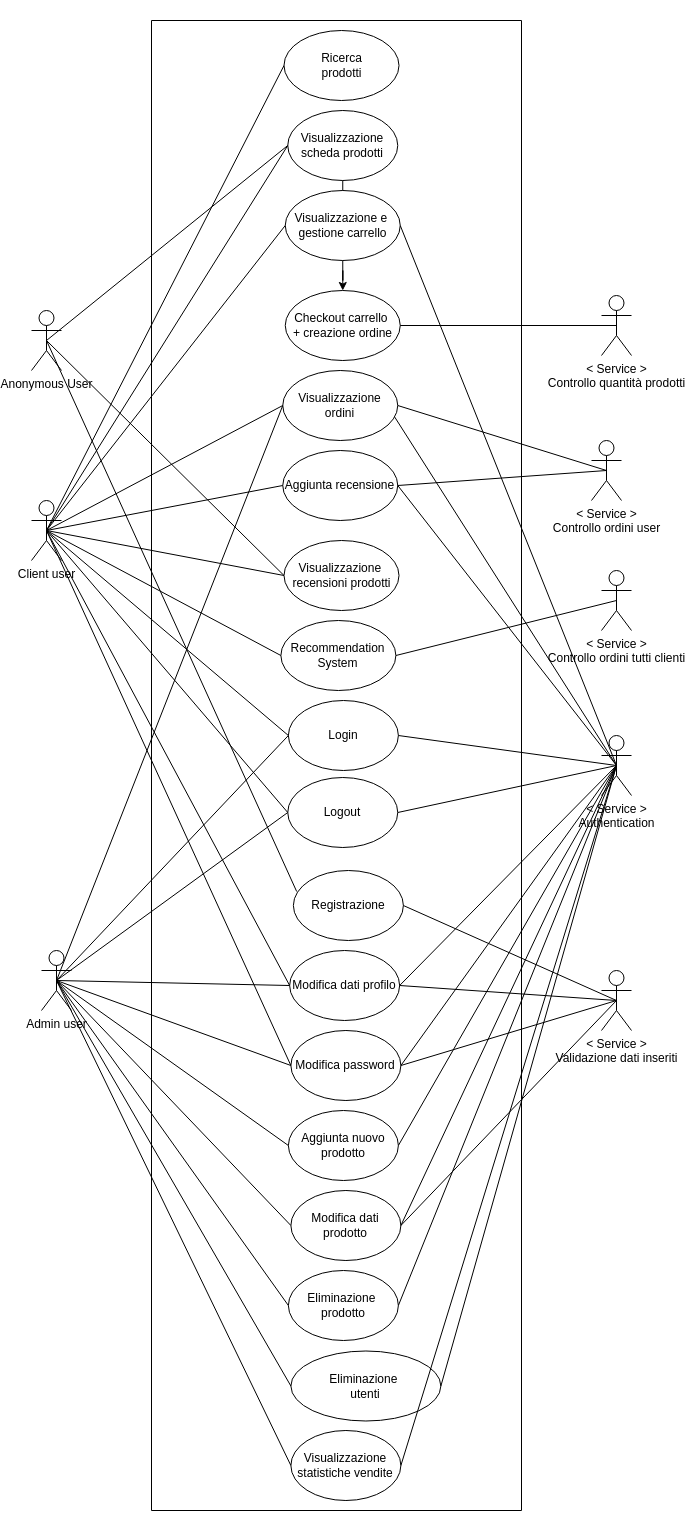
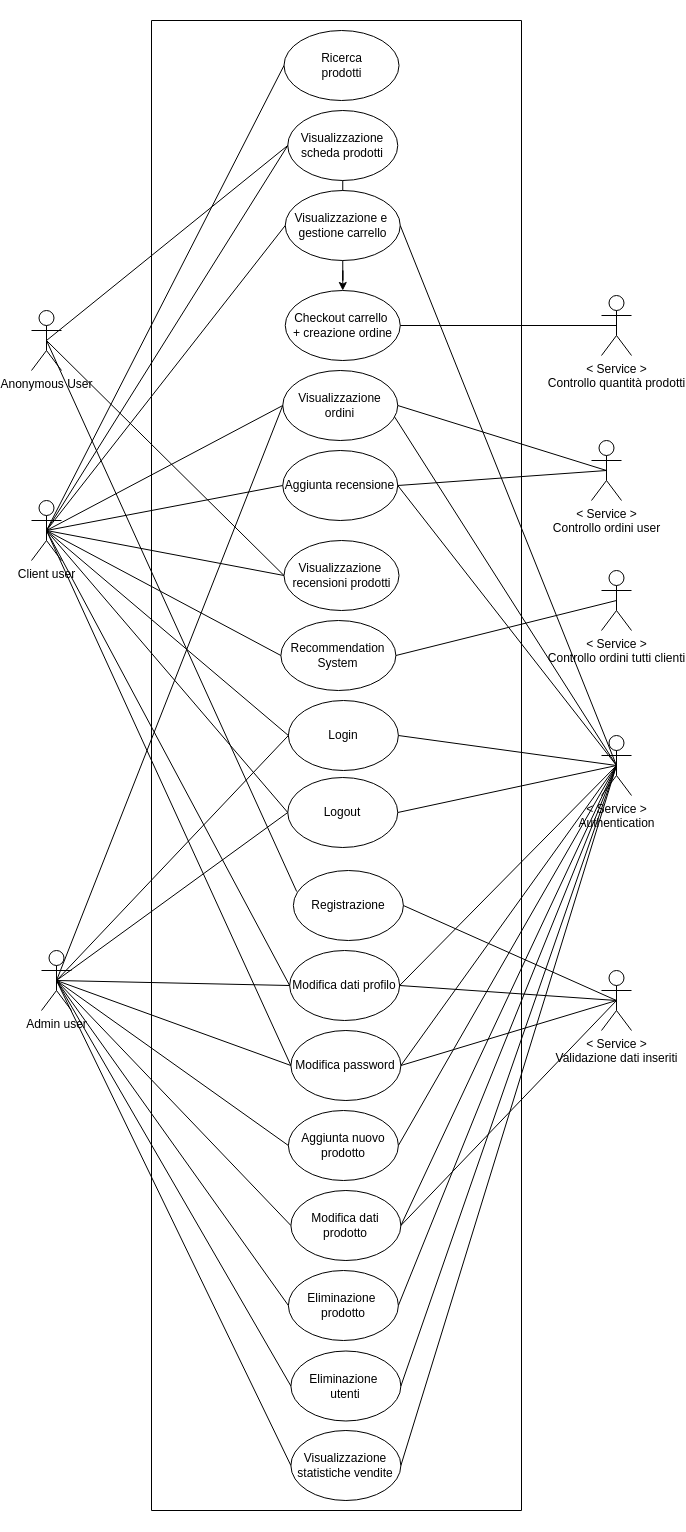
node "Eliminazione utenti": size 150x70 -> 110x70
